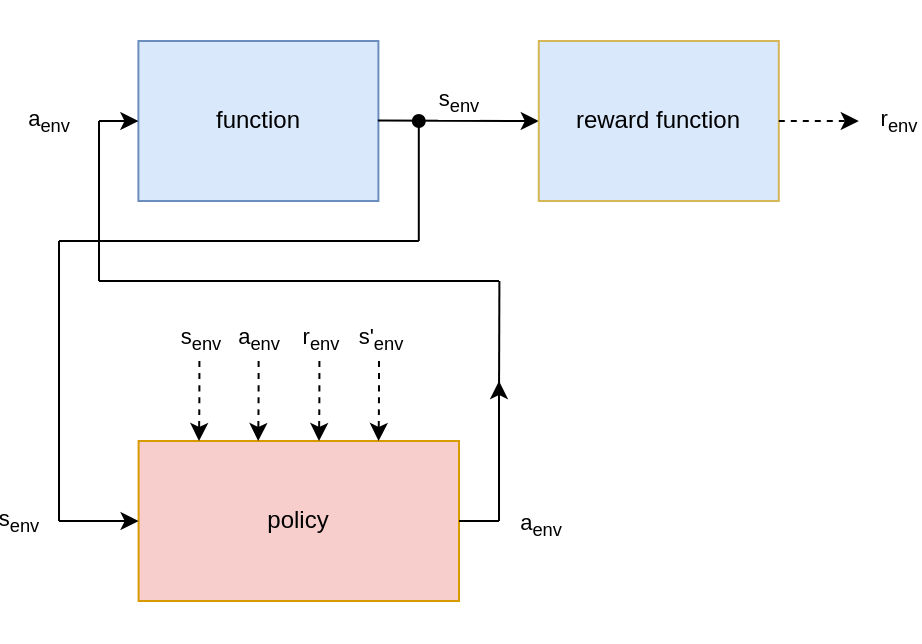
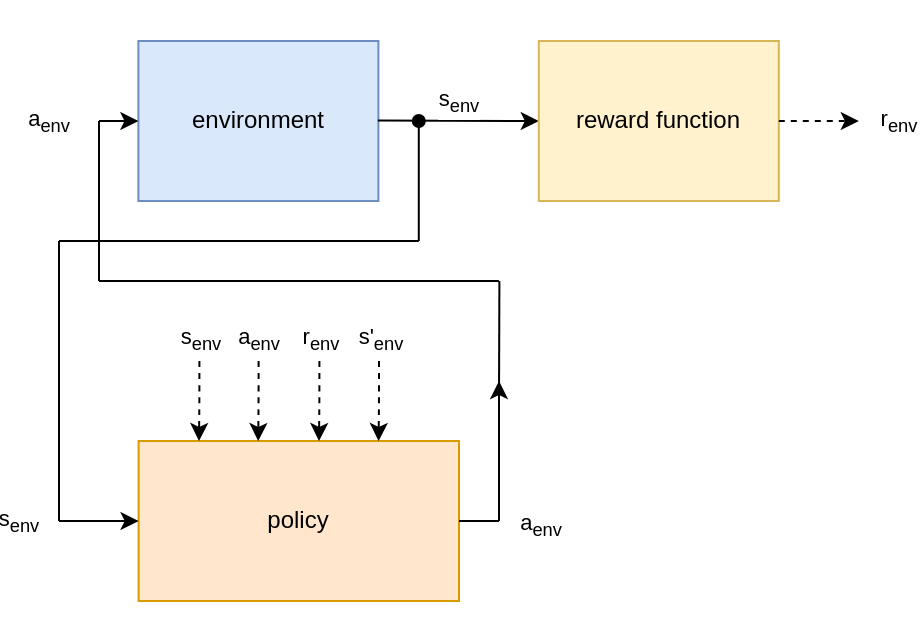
node "function": label "function" -> "environment"
node "reward function": fillcolor #dae8fc -> #fff2cc
node "policy": fillcolor #f8cecc -> #ffe6cc
